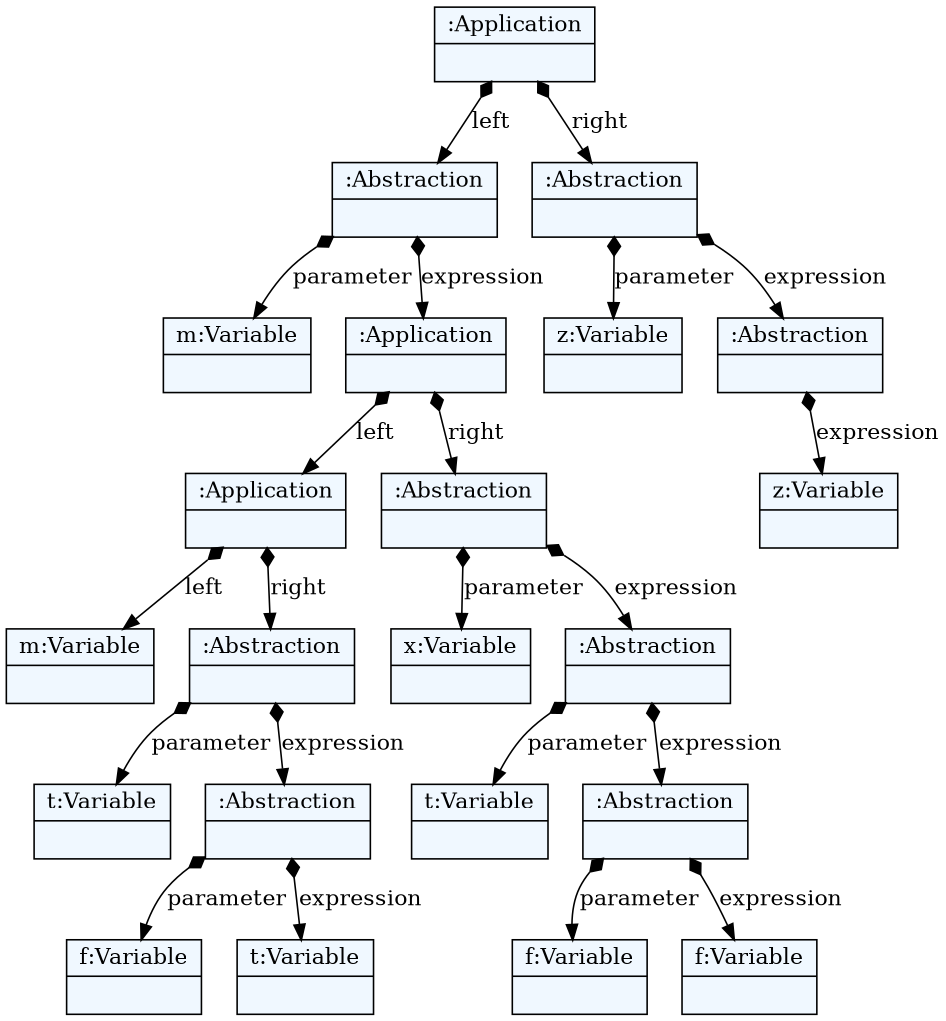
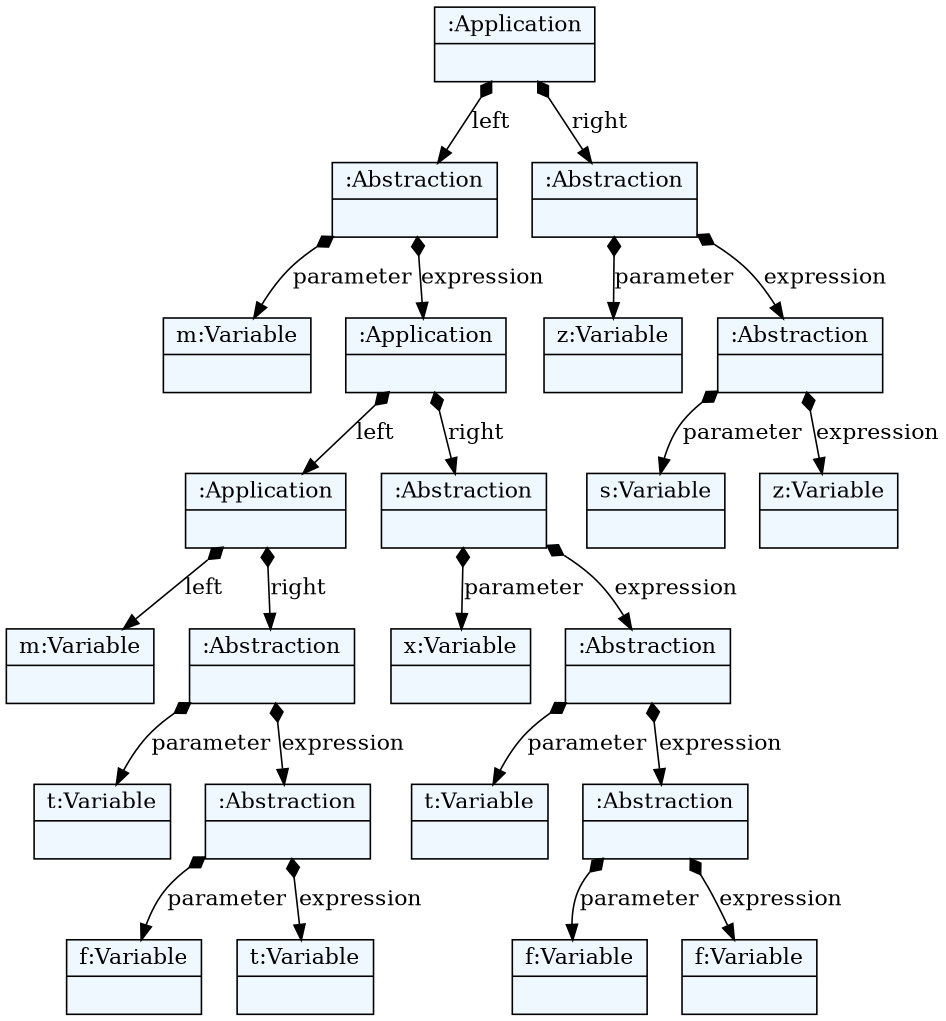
node "s:Variable": added
